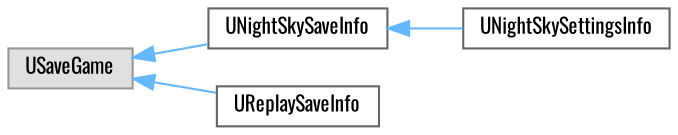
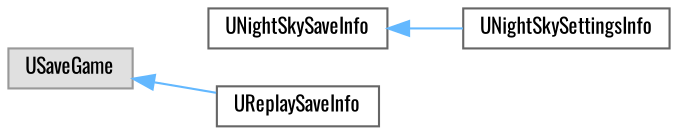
edge "UNightSkySaveInfo" -> "USaveGame": removed
